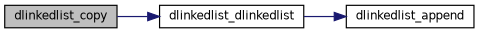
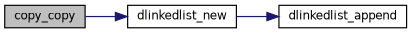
node "dlinkedlist_copy": label "dlinkedlist_copy" -> "copy_copy"
node "dlinkedlist_dlinkedlist": label "dlinkedlist_dlinkedlist" -> "dlinkedlist_new"
